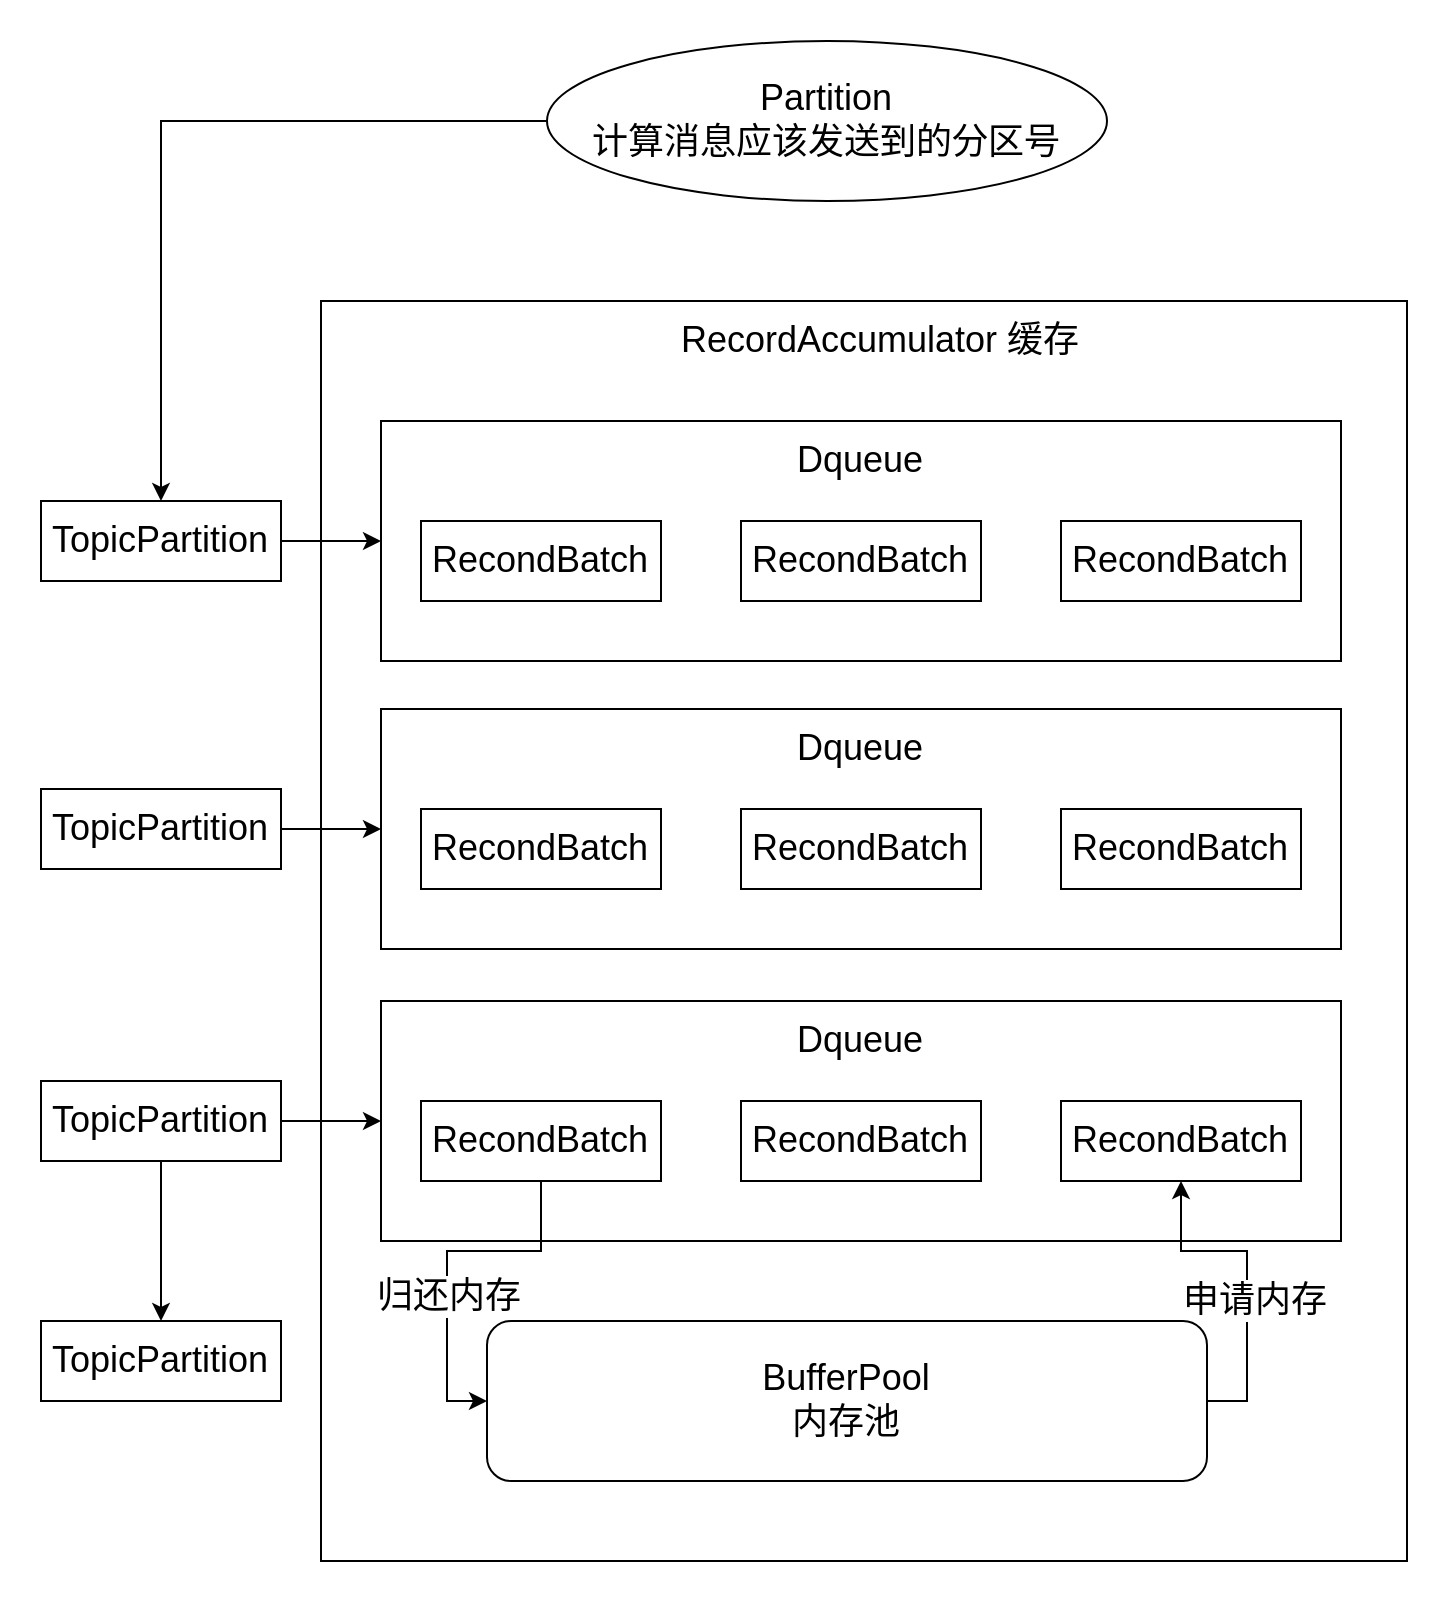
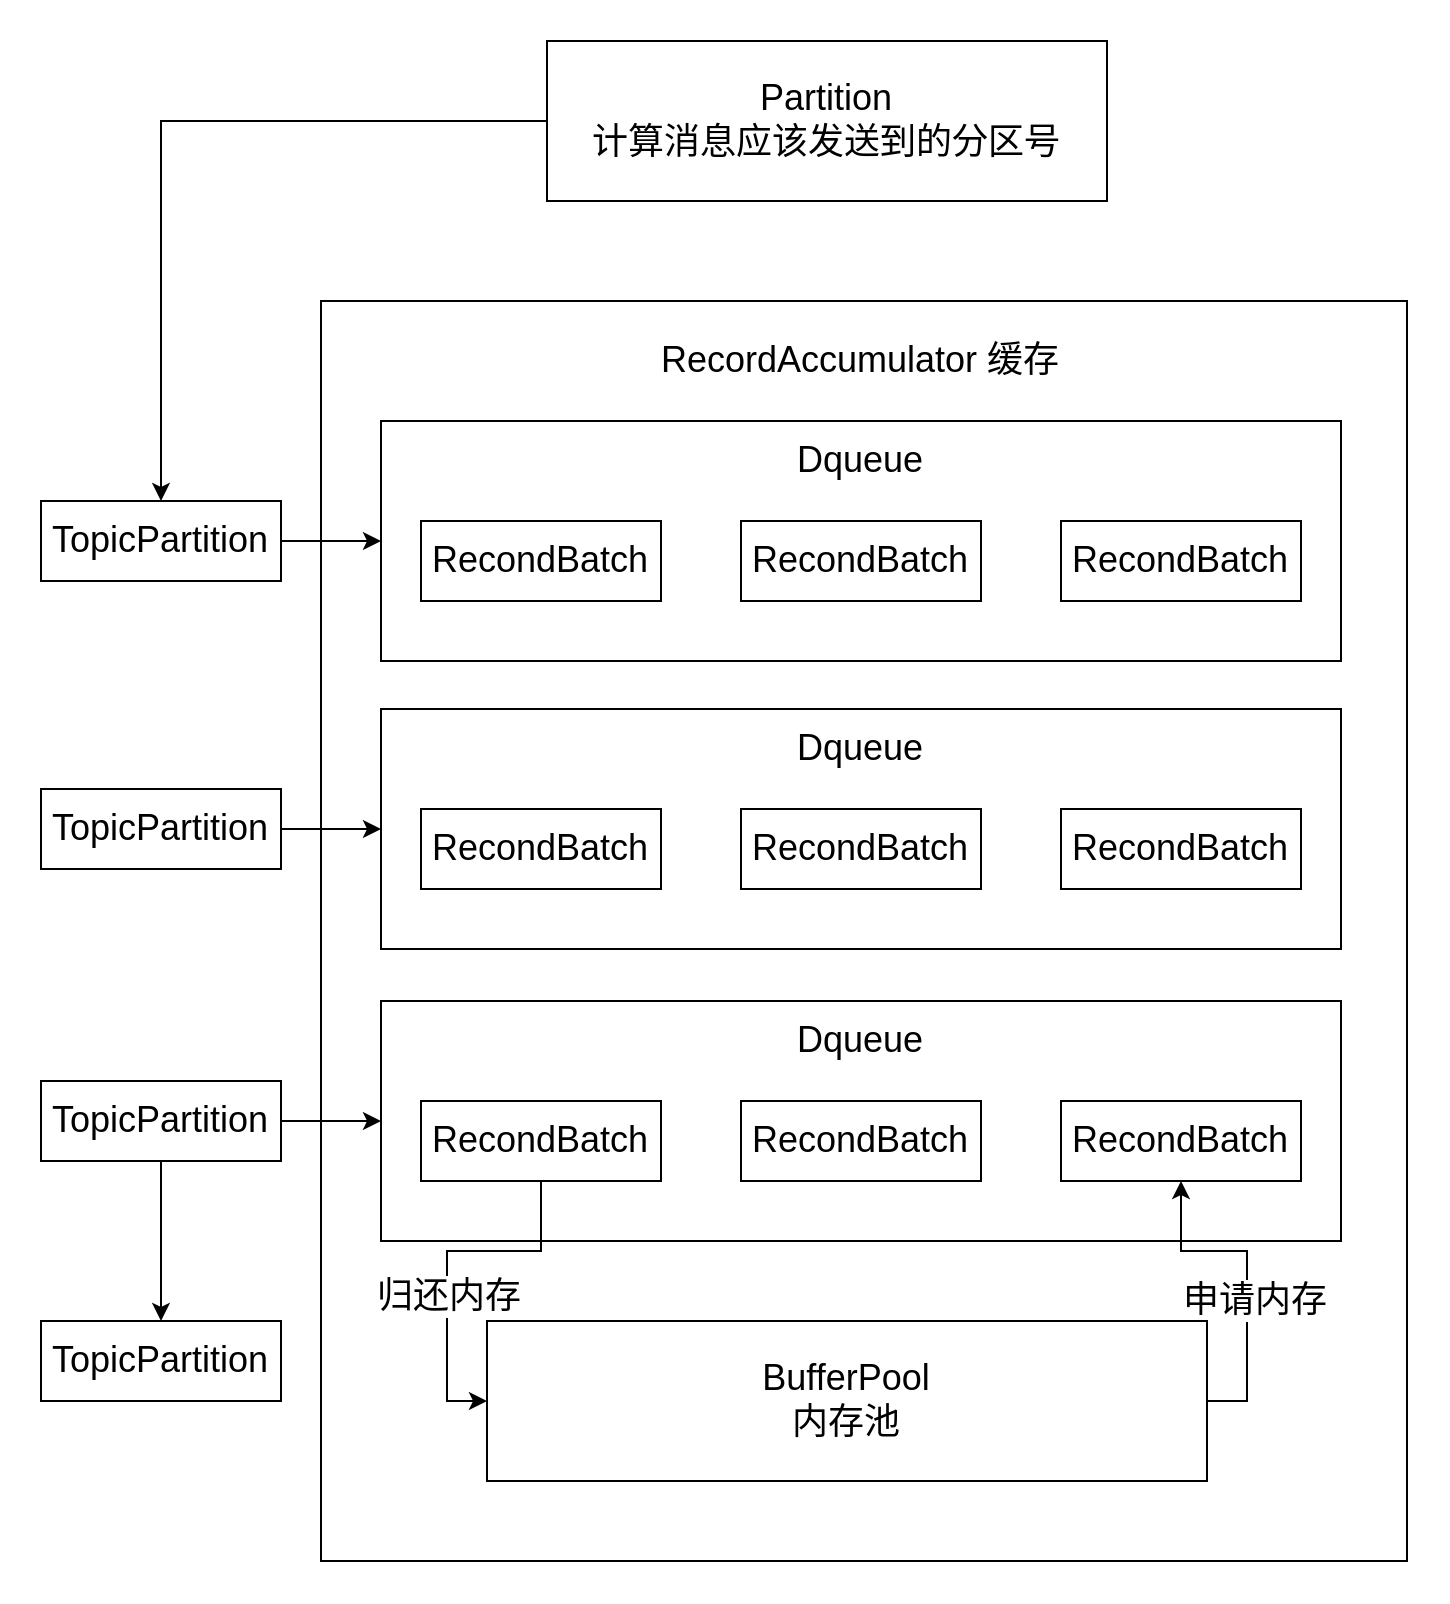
node "Partition 计算消息应该发送到的分区号": shape ellipse -> rectangle
node "RecordAccumulator 缓存": moved (881, 341) -> (861, 361)
node "BufferPool 内存池": shape rounded rectangle -> rectangle
